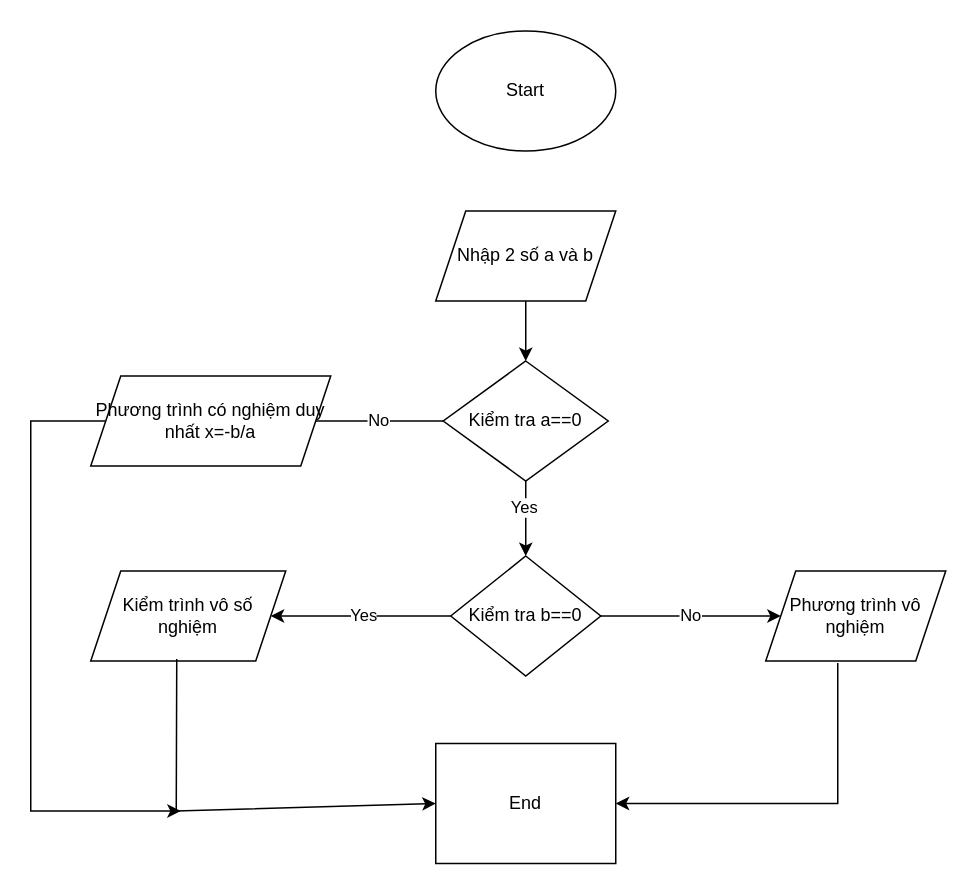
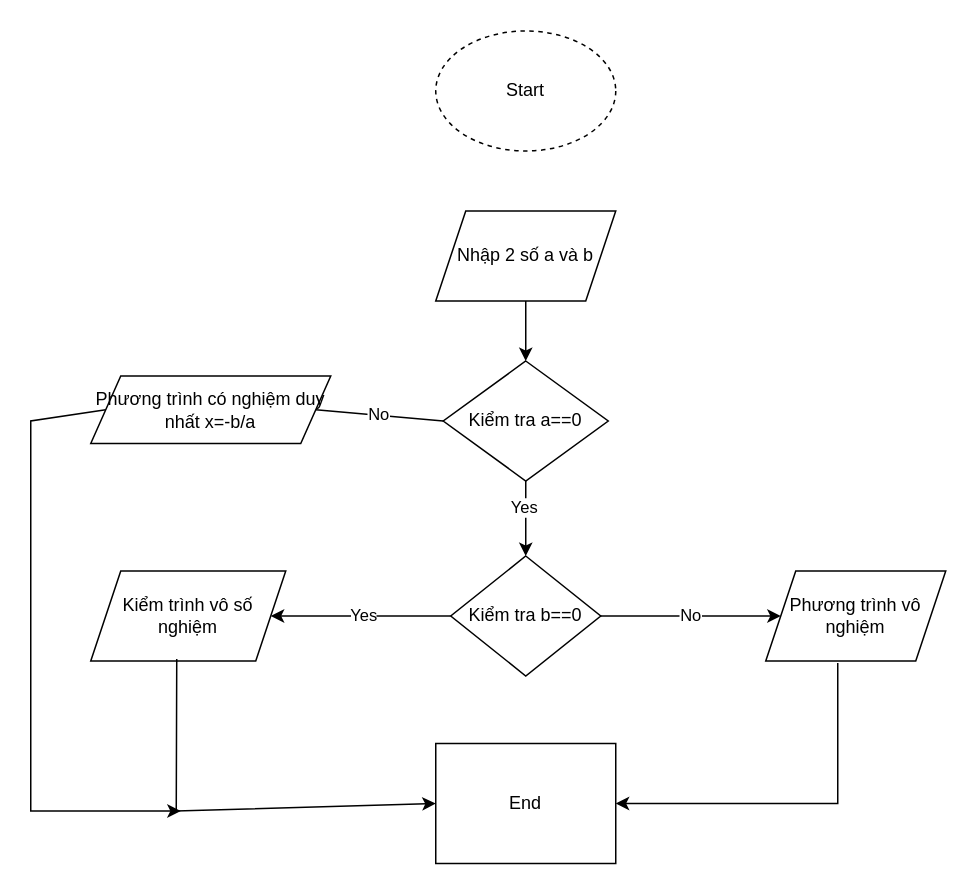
node "Start": style solid -> dashed
node "Phương trình có nghiệm duy nhất x=-b/a": size 240x90 -> 240x68
